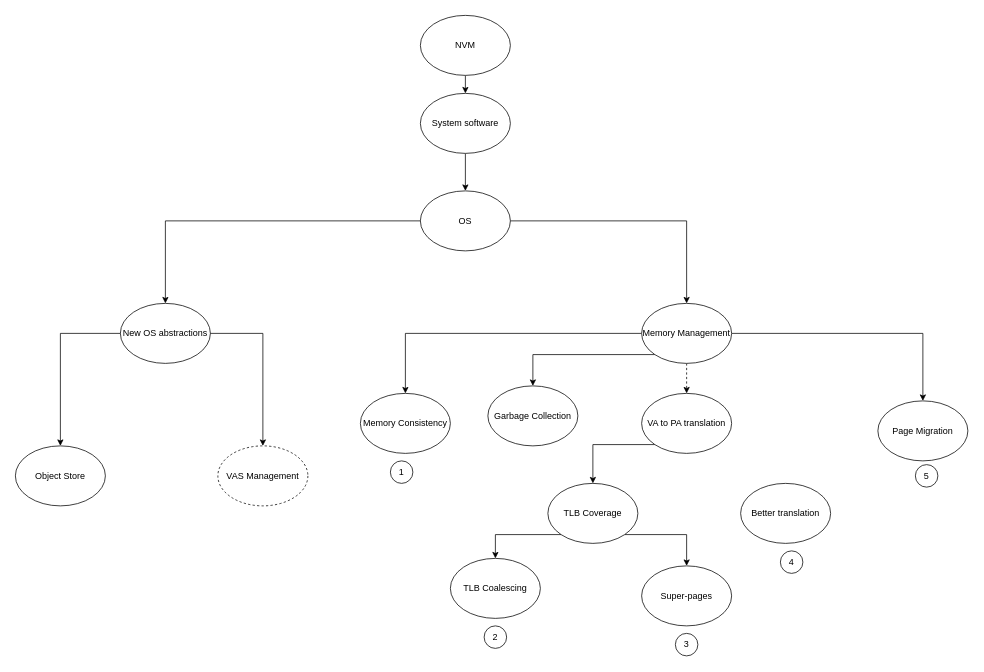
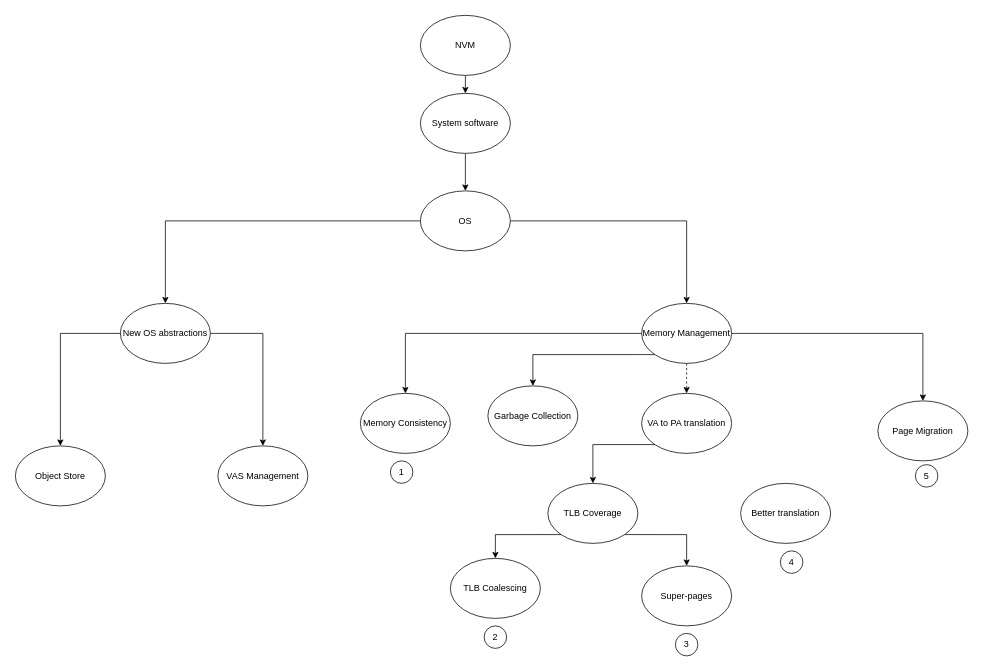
node "VAS Management": style dashed -> solid
